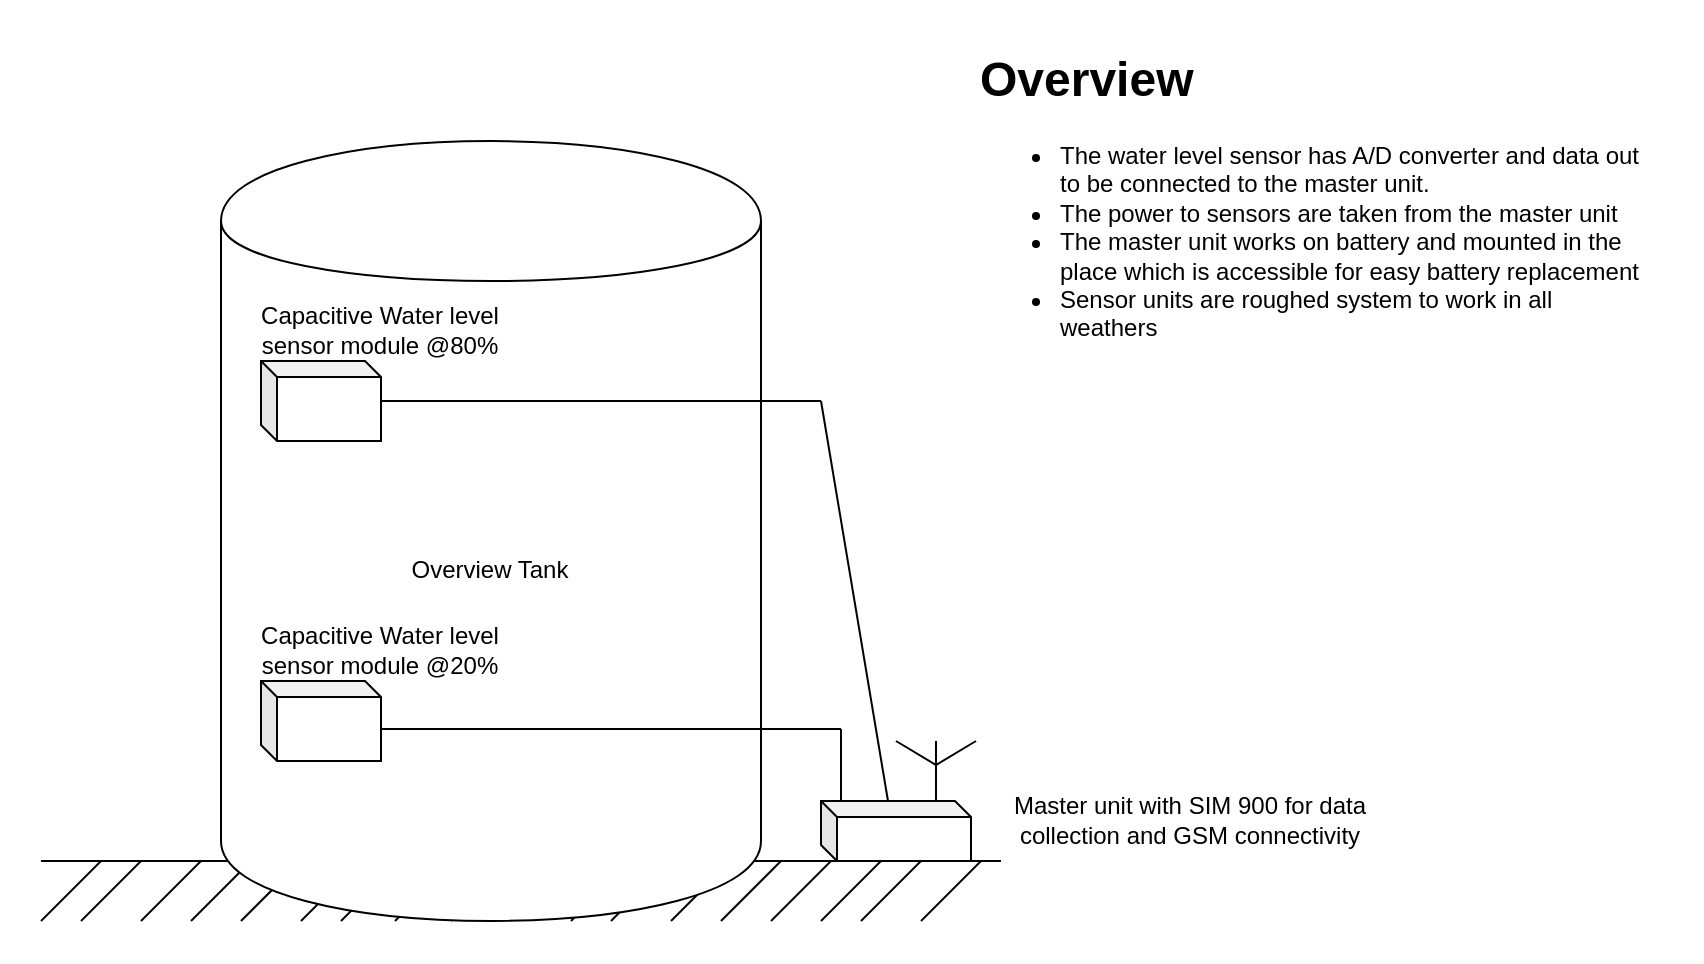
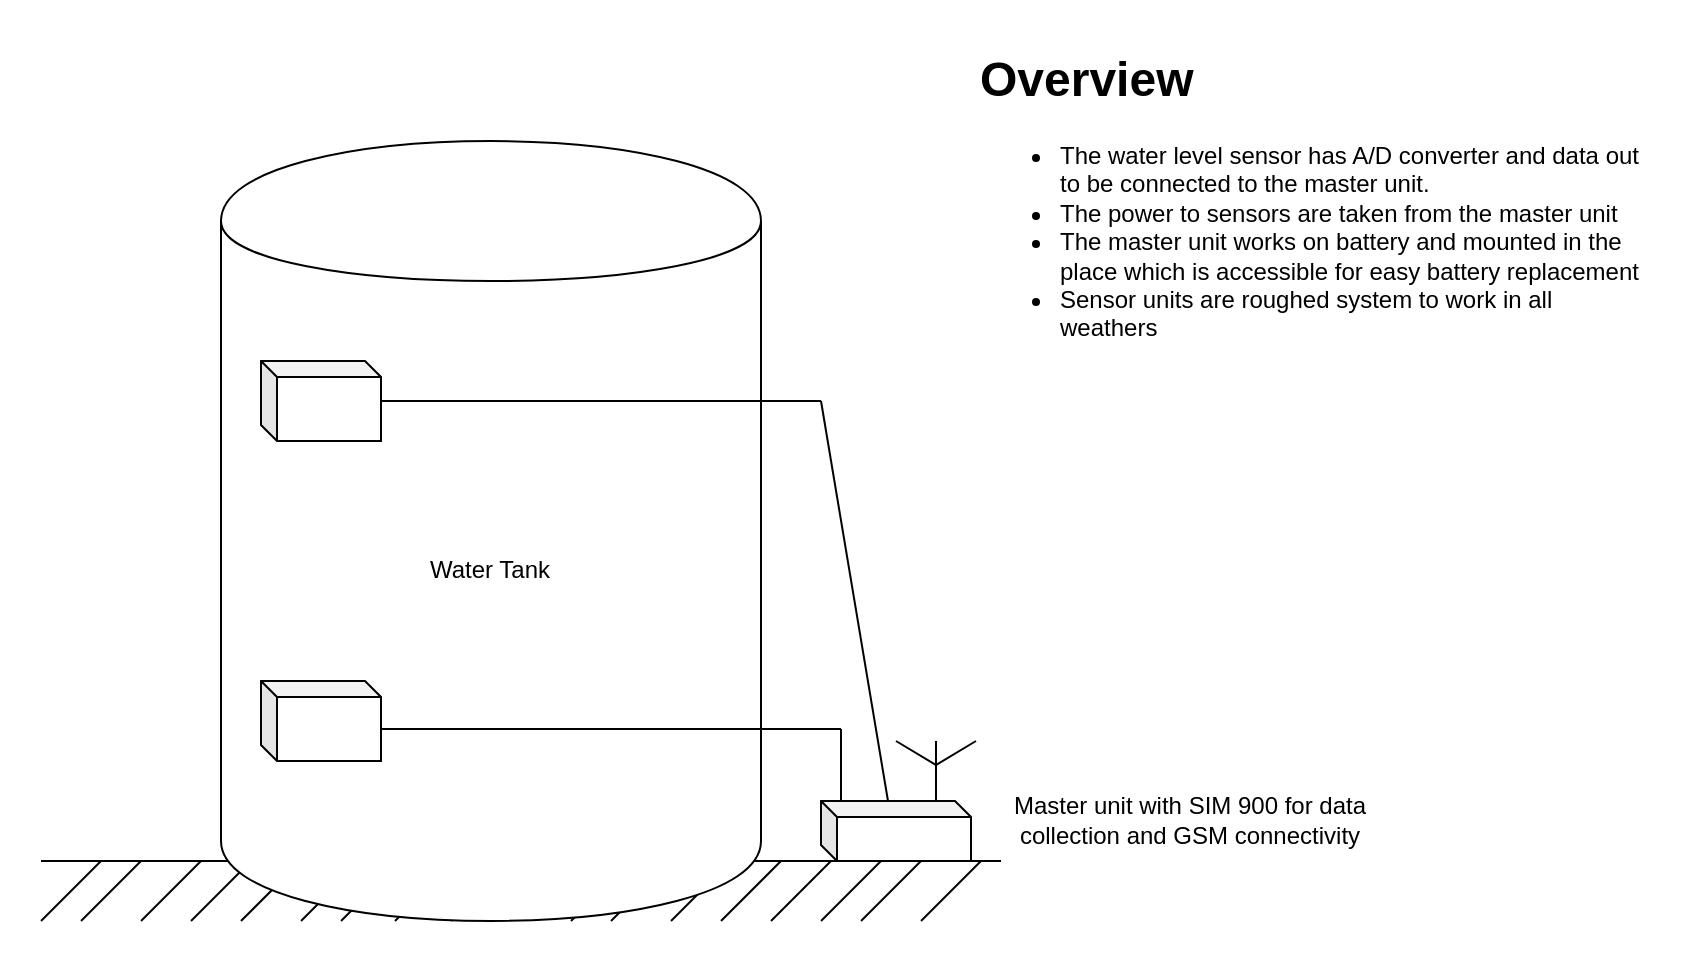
node "Capacitive Water level sensor module @80%": removed
node "Overview Tank": label "Overview Tank" -> "Water Tank"
node "Capacitive Water level sensor module @20%": removed
